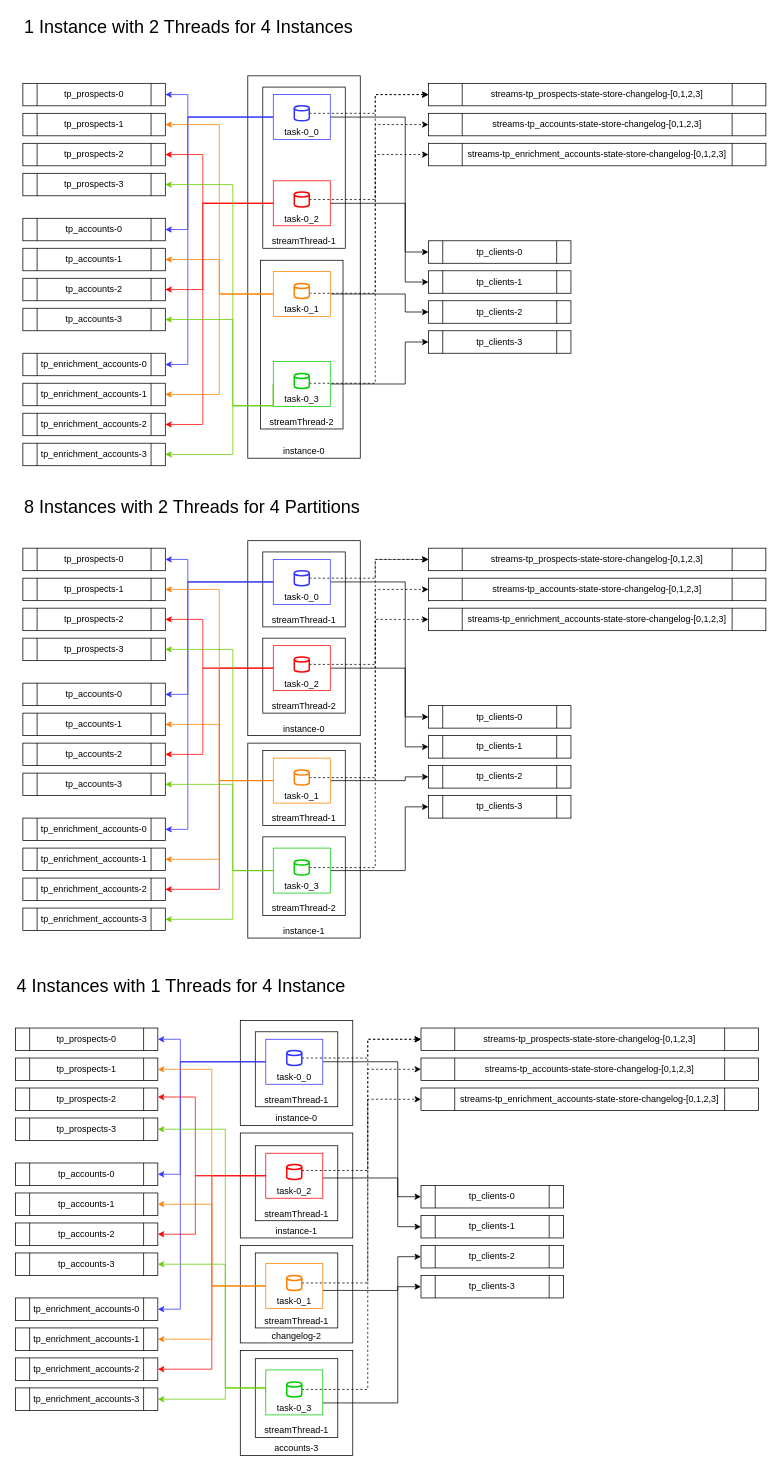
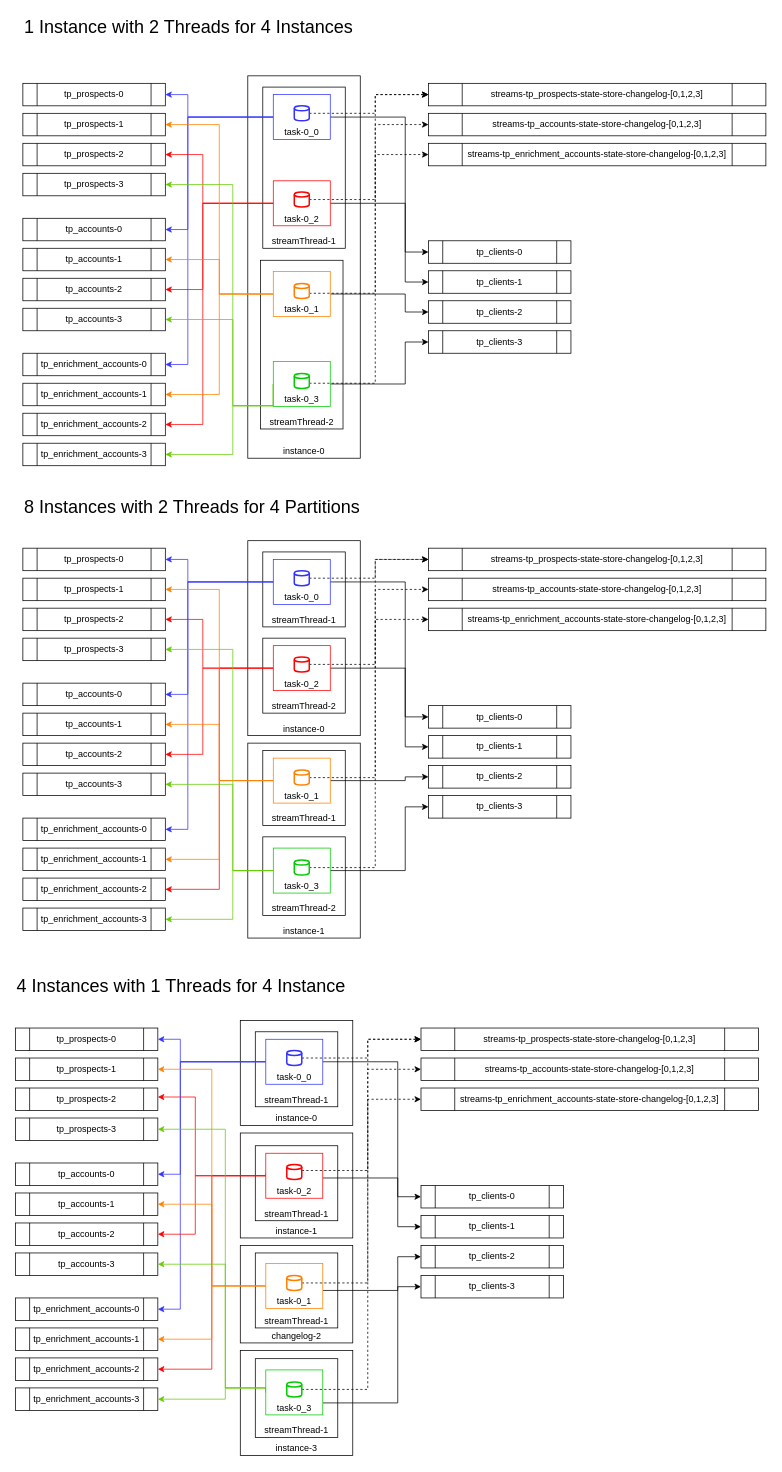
node "accounts-3": label "accounts-3" -> "instance-3"
